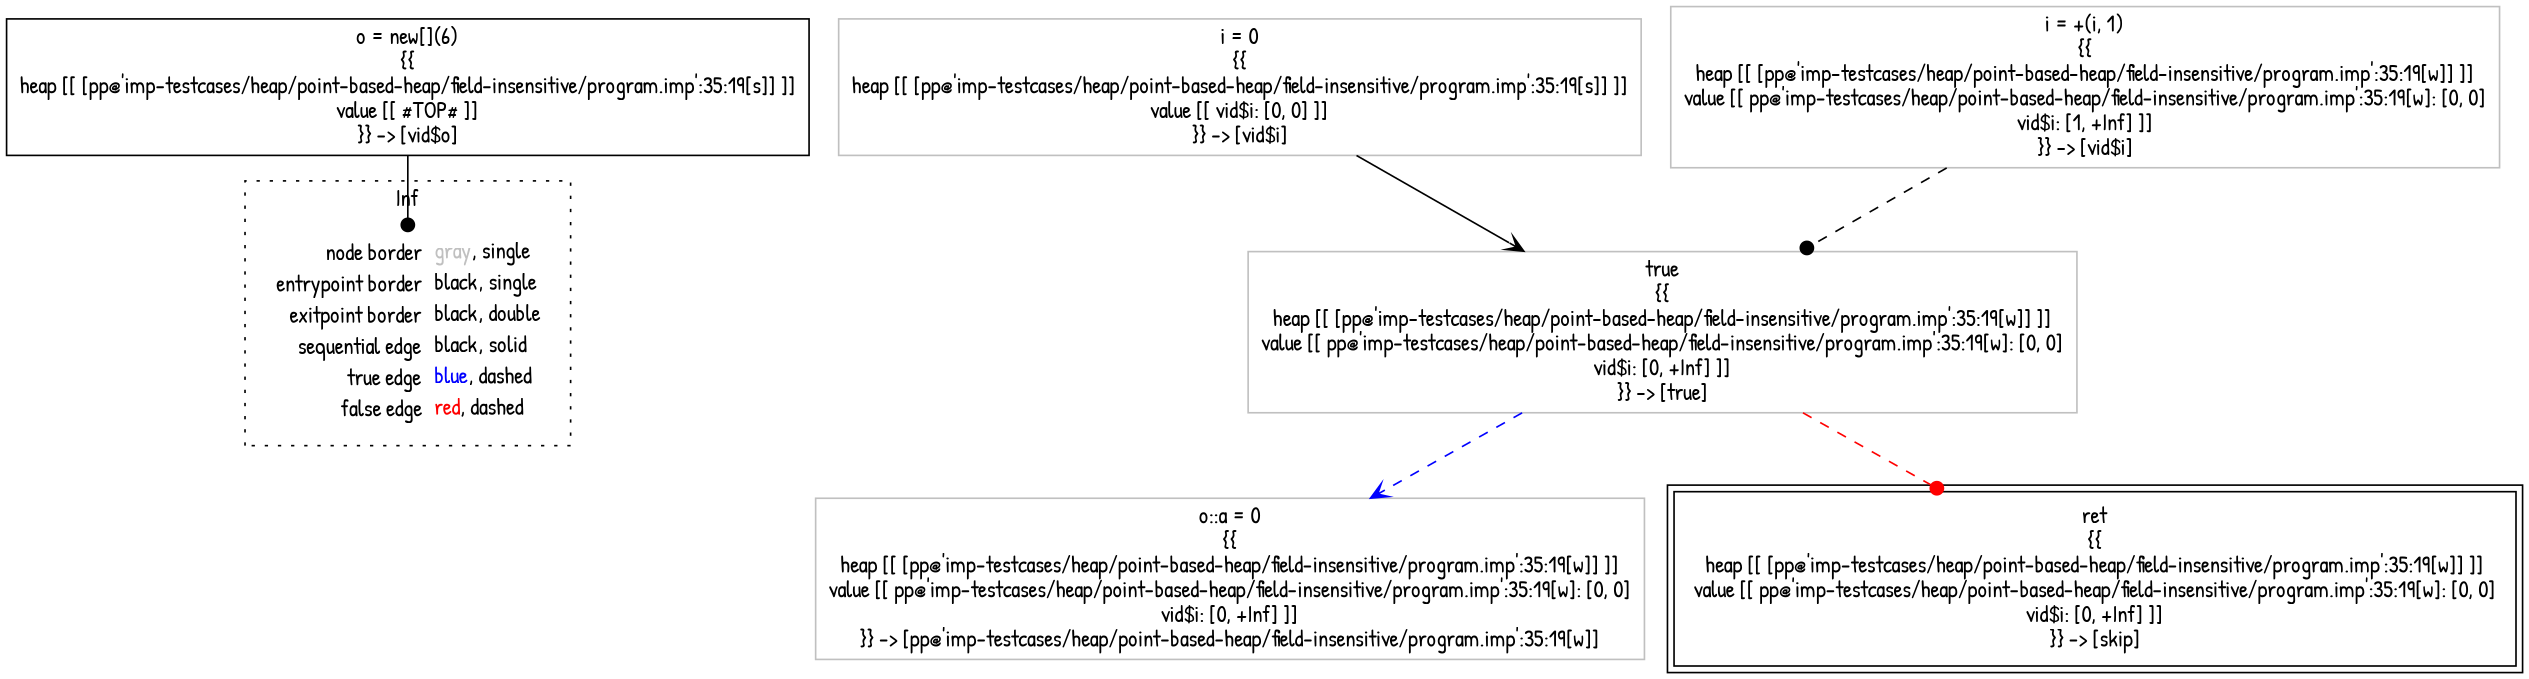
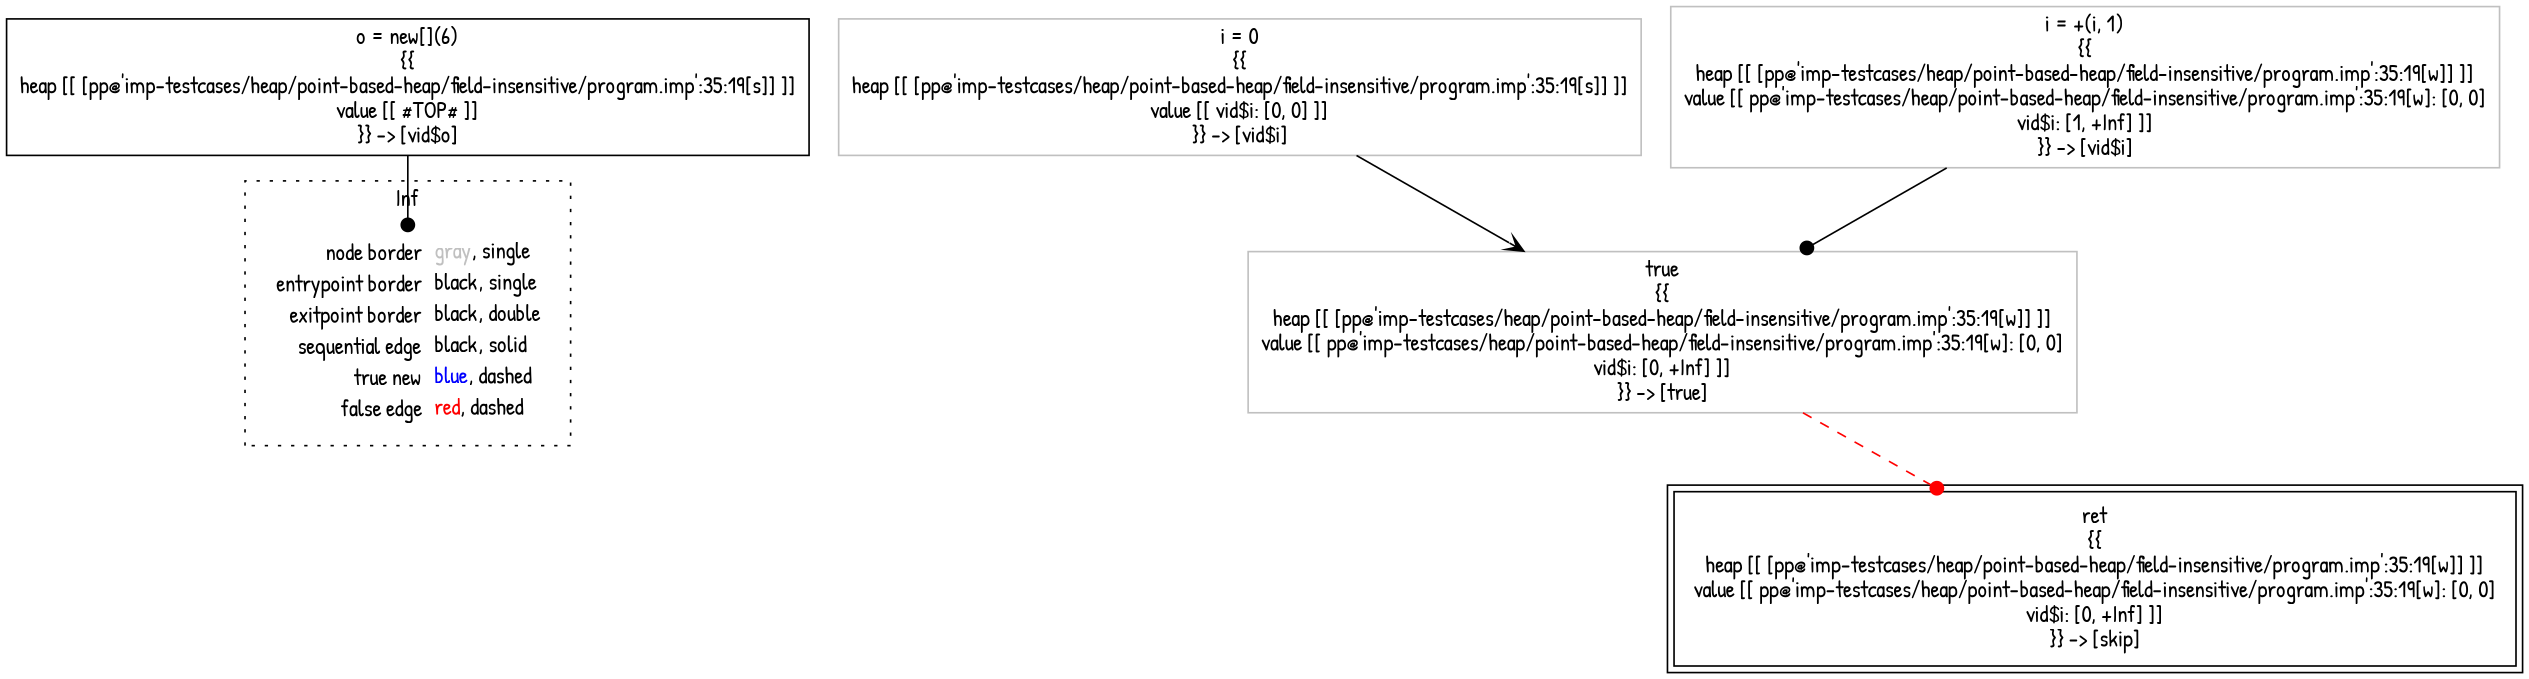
edge "i = +(i, 1)" -> "true": style dashed -> solid
node "node border": text "true edge" -> "true new"
node "o::a = 0": removed
